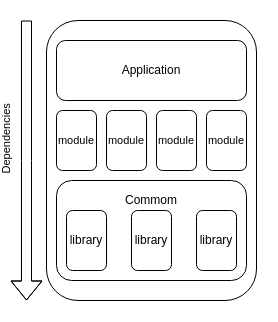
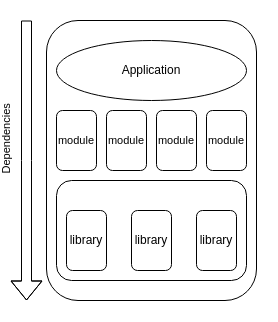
node "Application": shape rounded rectangle -> ellipse
node "Commom": removed
